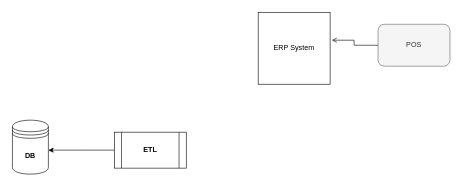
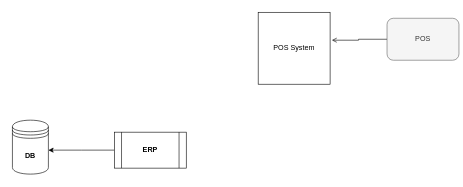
node "POS": moved (414, 45) -> (423, 39)
node "ERP System": label "ERP System" -> "POS System"
node "ETL": label "ETL" -> "ERP"
